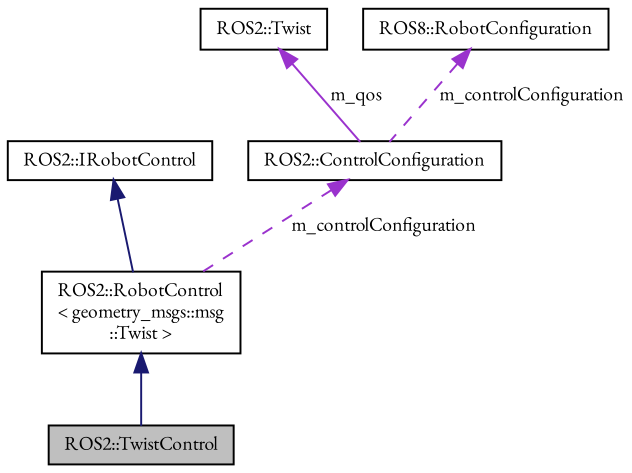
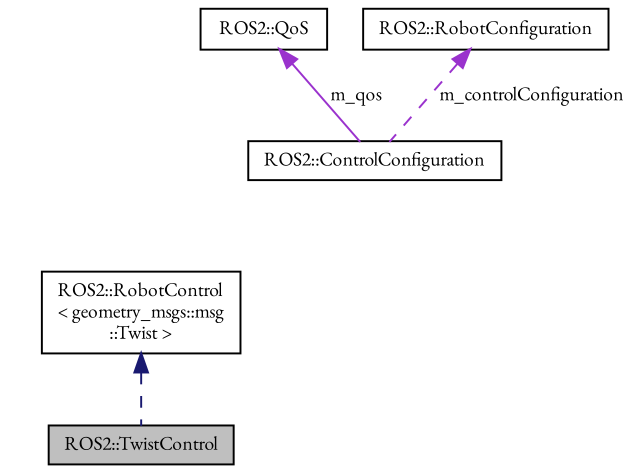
node "ROS2::Twist": label "ROS2::Twist" -> "ROS2::QoS"
node "ROS8::RobotConfiguration": label "ROS8::RobotConfiguration" -> "ROS2::RobotConfiguration"
node "ROS2::IRobotControl": removed
edge "ROS2::RobotControl < geometry_msgs::msg ::Twist >" -> "ROS2::ControlConfiguration": removed, label "m_controlConfiguration"
edge "ROS2::TwistControl" -> "ROS2::RobotControl < geometry_msgs::msg ::Twist >": style solid -> dashed
